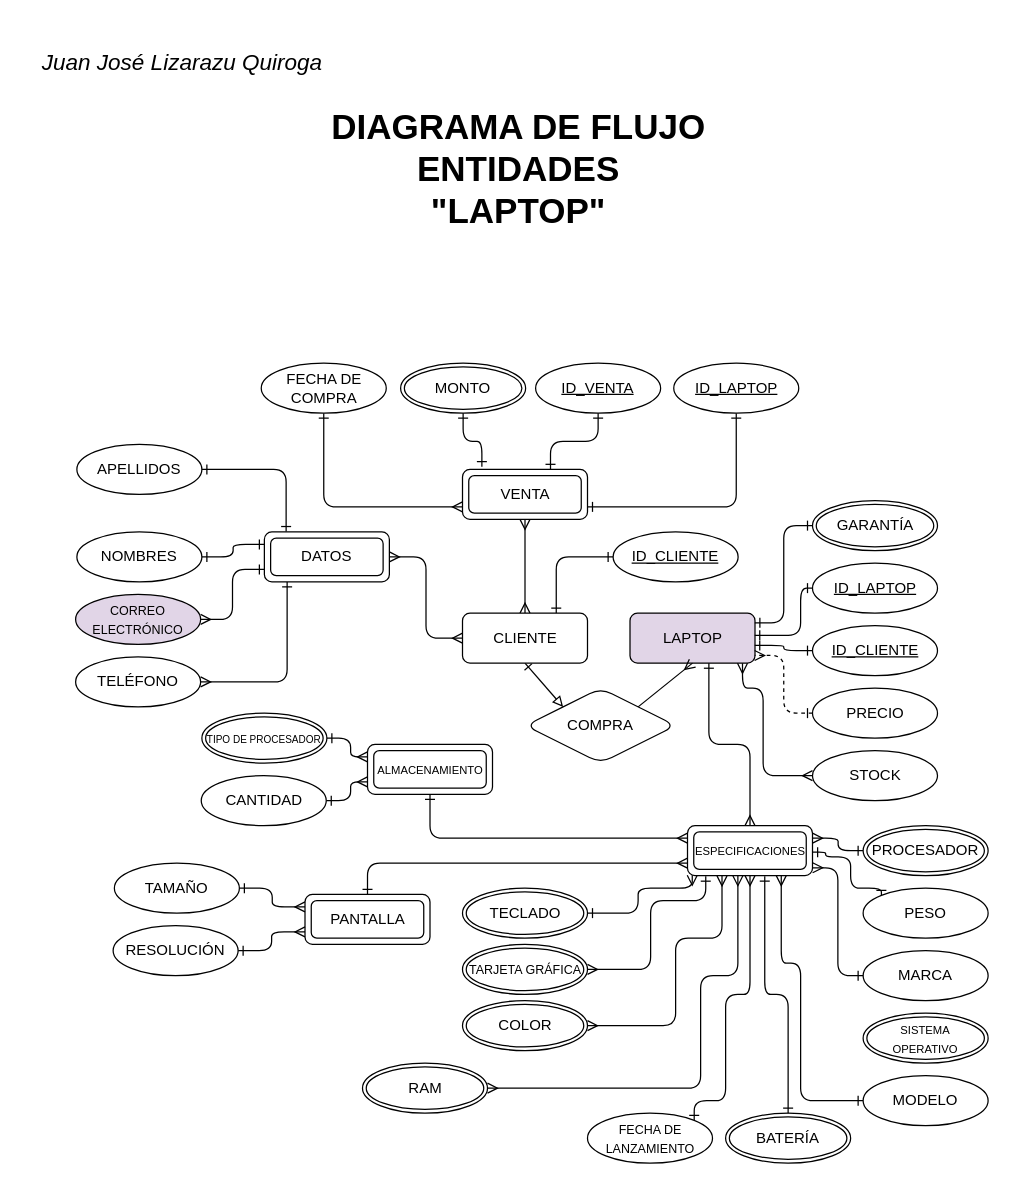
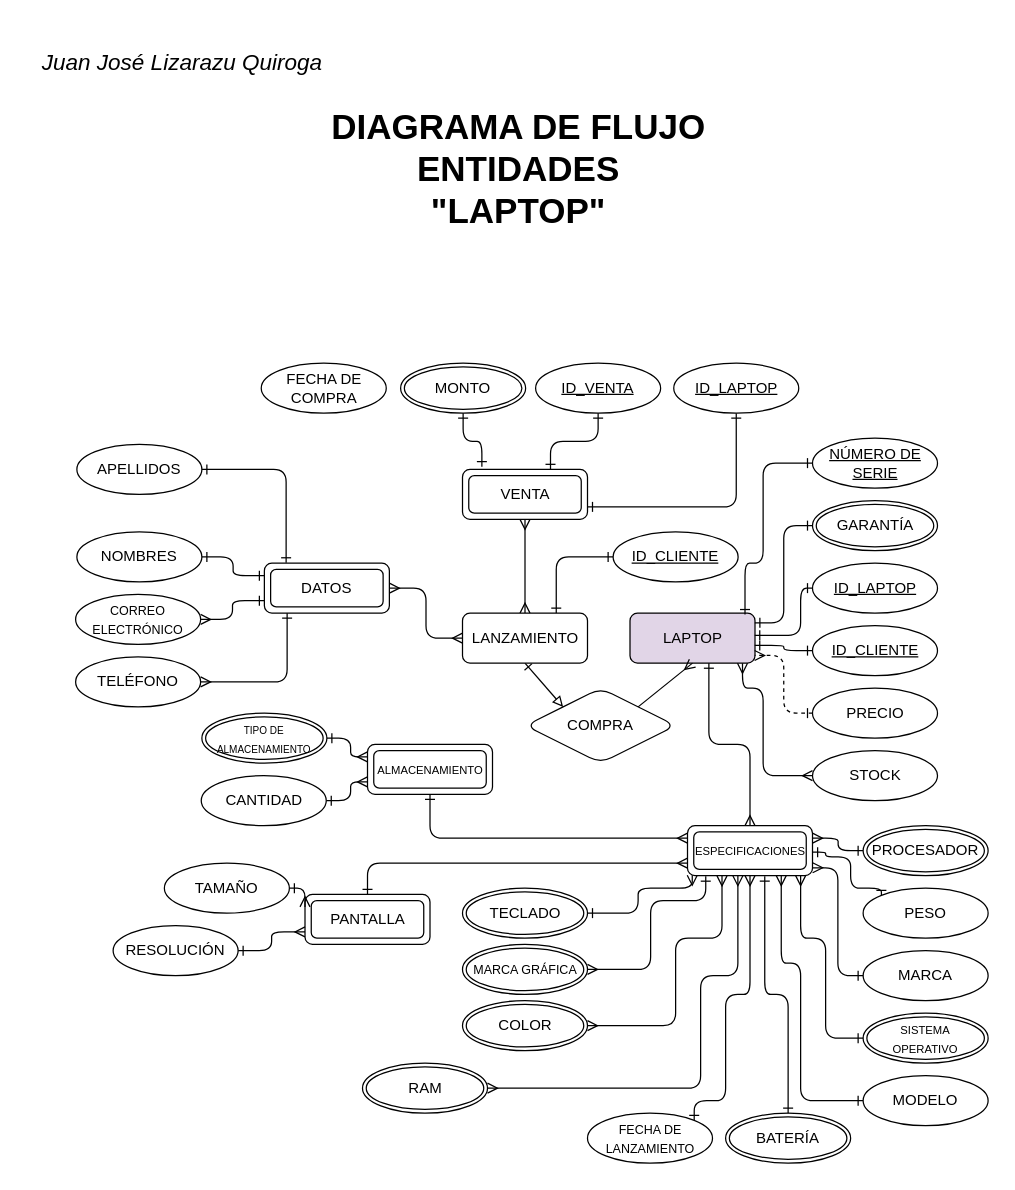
node "NÚMERO DE SERIE": added
edge "FECHA DE COMPRA" -- "VENTA": removed
edge "NÚMERO DE SERIE" -- "LAPTOP": added
node "DATOS": moved (327, 557) -> (327, 588)
node "CORREO ELECTRÓNICO": fillcolor #e1d5e7 -> #ffffff
node "CLIENTE": label "CLIENTE" -> "LANZAMIENTO"
node "TIPO DE PROCESADOR": label "TIPO DE PROCESADOR" -> "TIPO DE ALMACENAMIENTO"
node "TAMAÑO": moved (177, 888) -> (227, 888)
edge "ESPECIFICACIONES" -- "SISTEMA OPERATIVO": added
node "TARJETA GRÁFICA": label "TARJETA GRÁFICA" -> "MARCA GRÁFICA"
